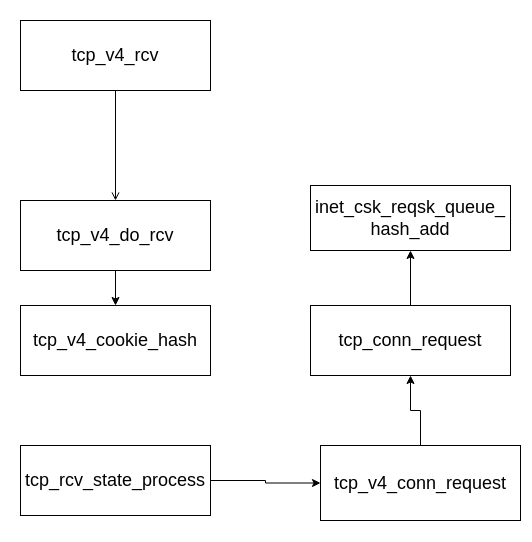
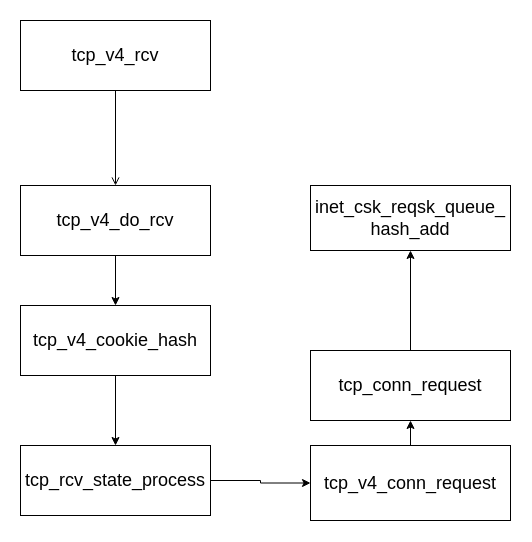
node "tcp_v4_do_rcv": moved (116, 236) -> (116, 221)
node "tcp_conn_request": moved (411, 341) -> (411, 386)
edge "tcp_v4_cookie_hash" -> "tcp_rcv_state_process": added
node "tcp_v4_conn_request": moved (421, 483) -> (411, 483)
